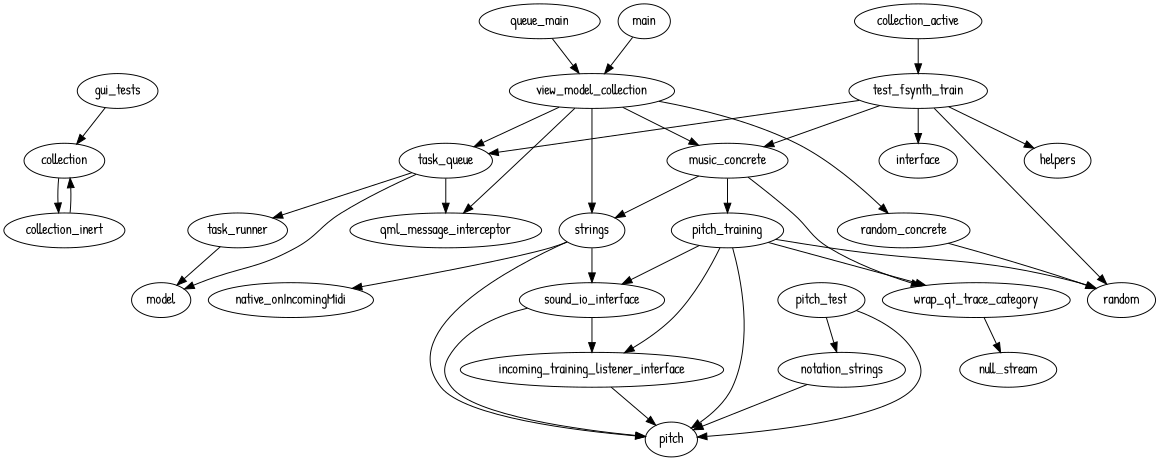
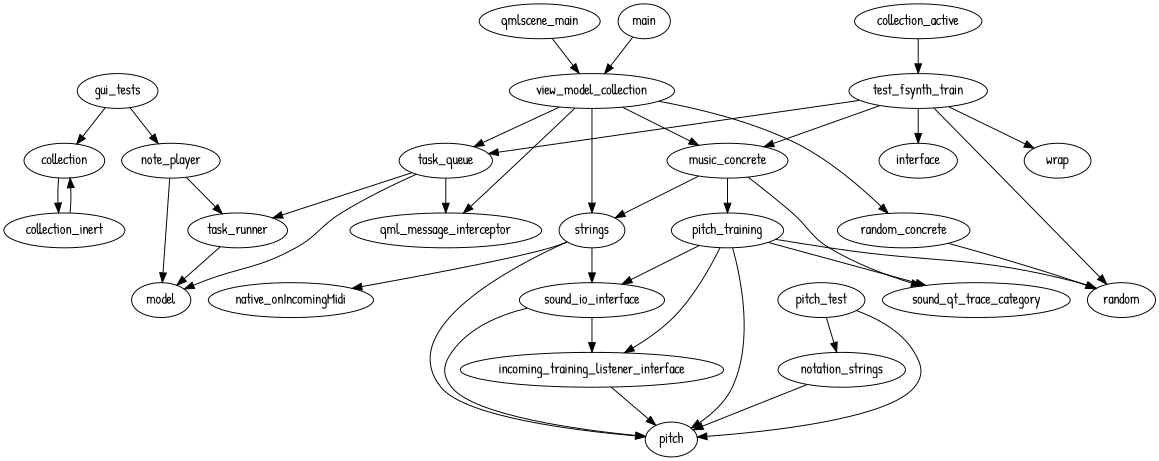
node "queue_main": label "queue_main" -> "qmlscene_main"
node "note_player": added
node "helpers": label "helpers" -> "wrap"
node "wrap_qt_trace_category": label "wrap_qt_trace_category" -> "sound_qt_trace_category"
node "null_stream": removed
